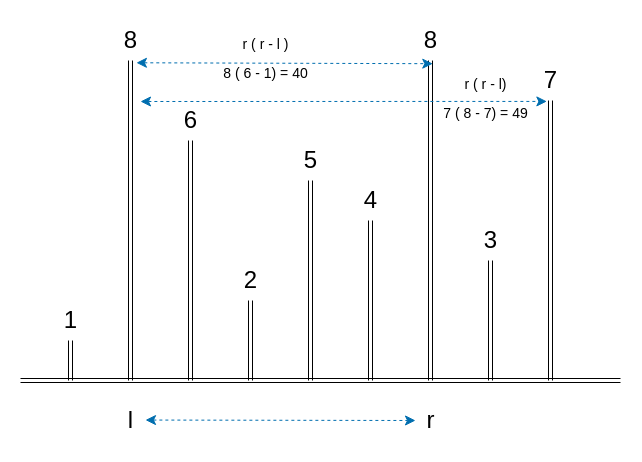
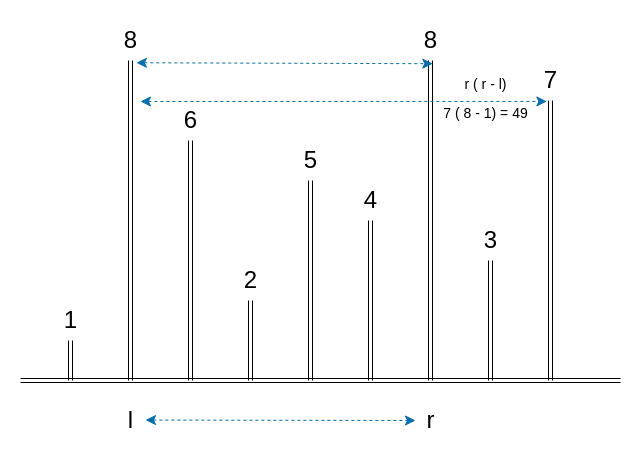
node "r ( r - l ) 8 ( 6 - 1) = 40": removed
node "r ( r - l) 7 ( 8 - 7) = 49": label "r ( r - l) 7 ( 8 - 7) = 49" -> "r ( r - l) 7 ( 8 - 1) = 49"
